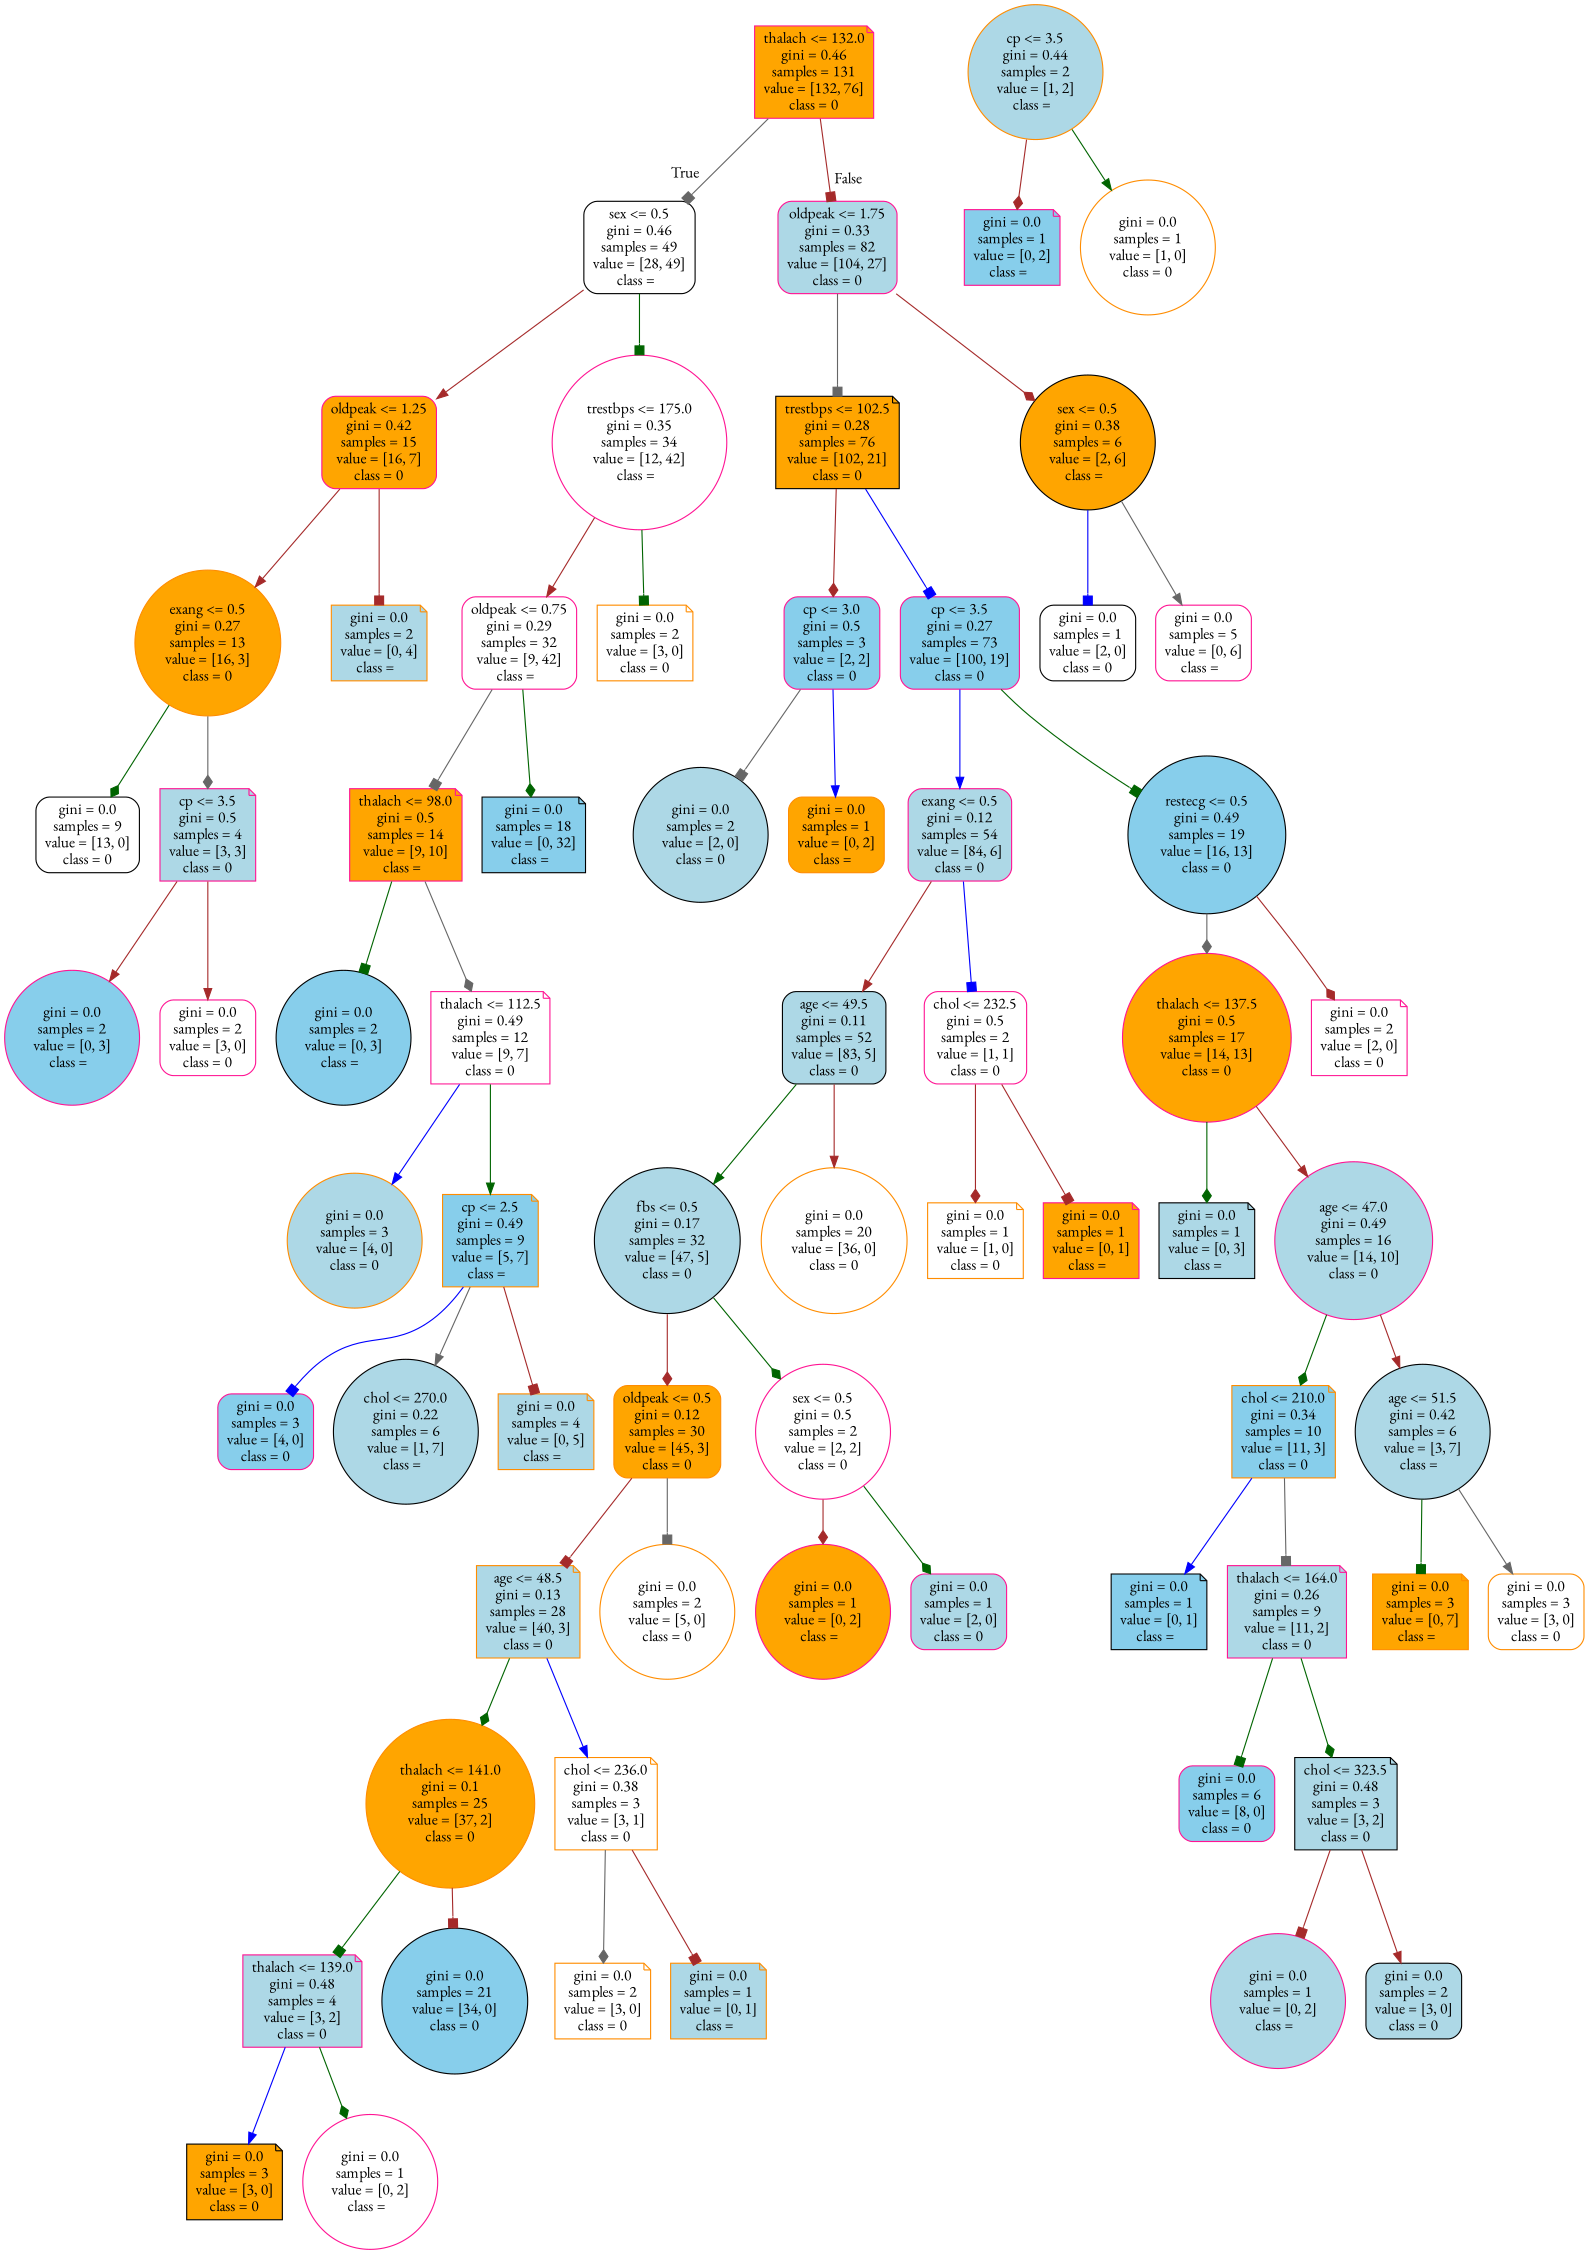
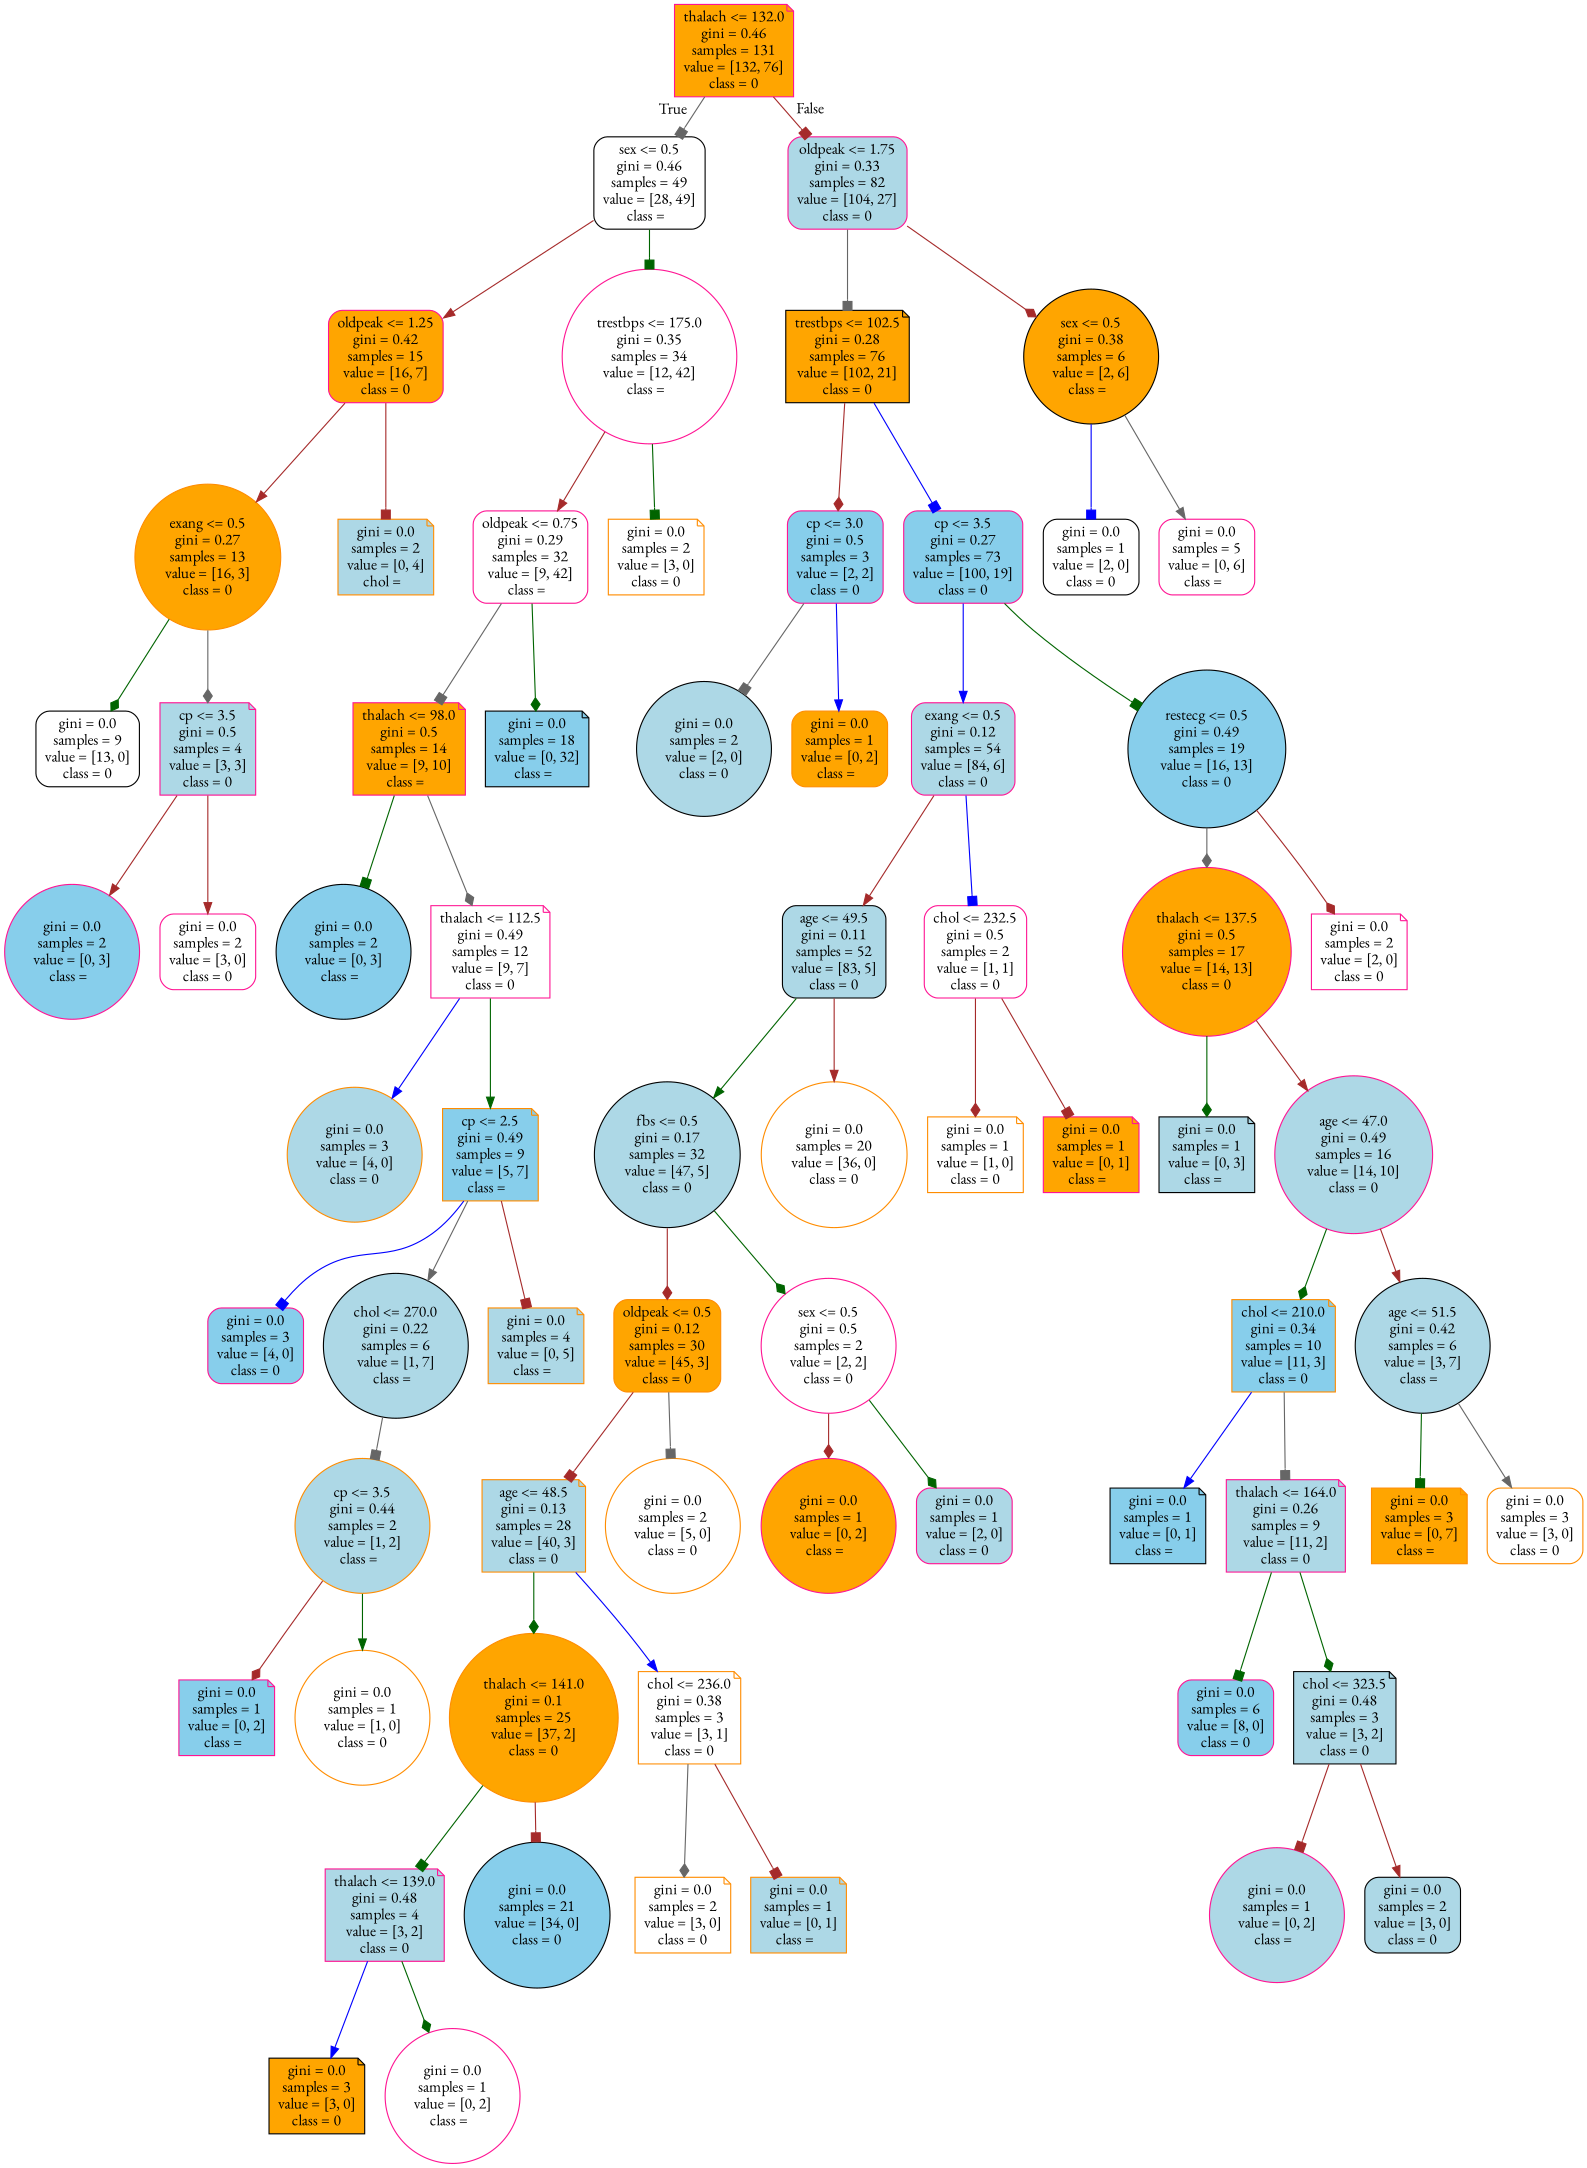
node "gini = 0.0 samples = 2 value = [0, 4] class =": label "gini = 0.0 samples = 2 value = [0, 4] class =" -> "gini = 0.0 samples = 2 value = [0, 4] chol ="
edge "chol <= 270.0 gini = 0.22 samples = 6 value = [1, 7] class =" -> "cp <= 3.5 gini = 0.44 samples = 2 value = [1, 2] class =": added
